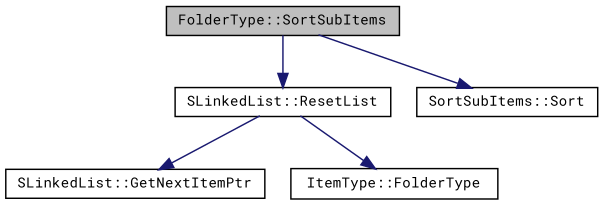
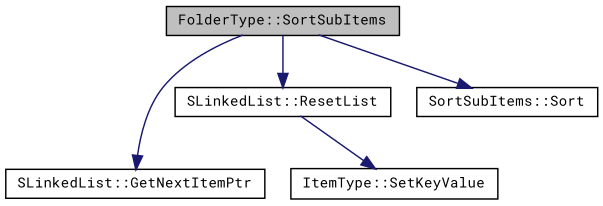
edge "SLinkedList::ResetList" -> "SLinkedList::GetNextItemPtr": now "FolderType::SortSubItems" -> "SLinkedList::GetNextItemPtr"
node "ItemType::FolderType": label "ItemType::FolderType" -> "ItemType::SetKeyValue"
